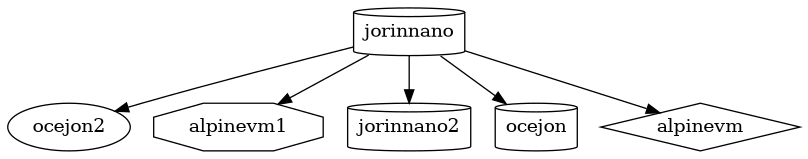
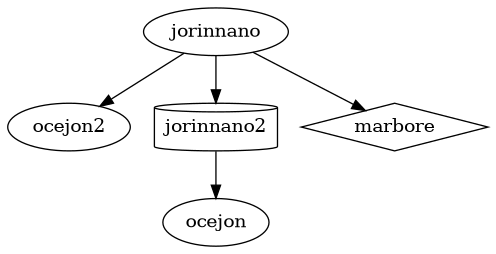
node "jorinnano": shape cylinder -> ellipse
edge "jorinnano" -> "ocejon": now "jorinnano2" -> "ocejon"
node "alpinevm1": removed
node "ocejon": shape cylinder -> ellipse
node "alpinevm": label "alpinevm" -> "marbore"
